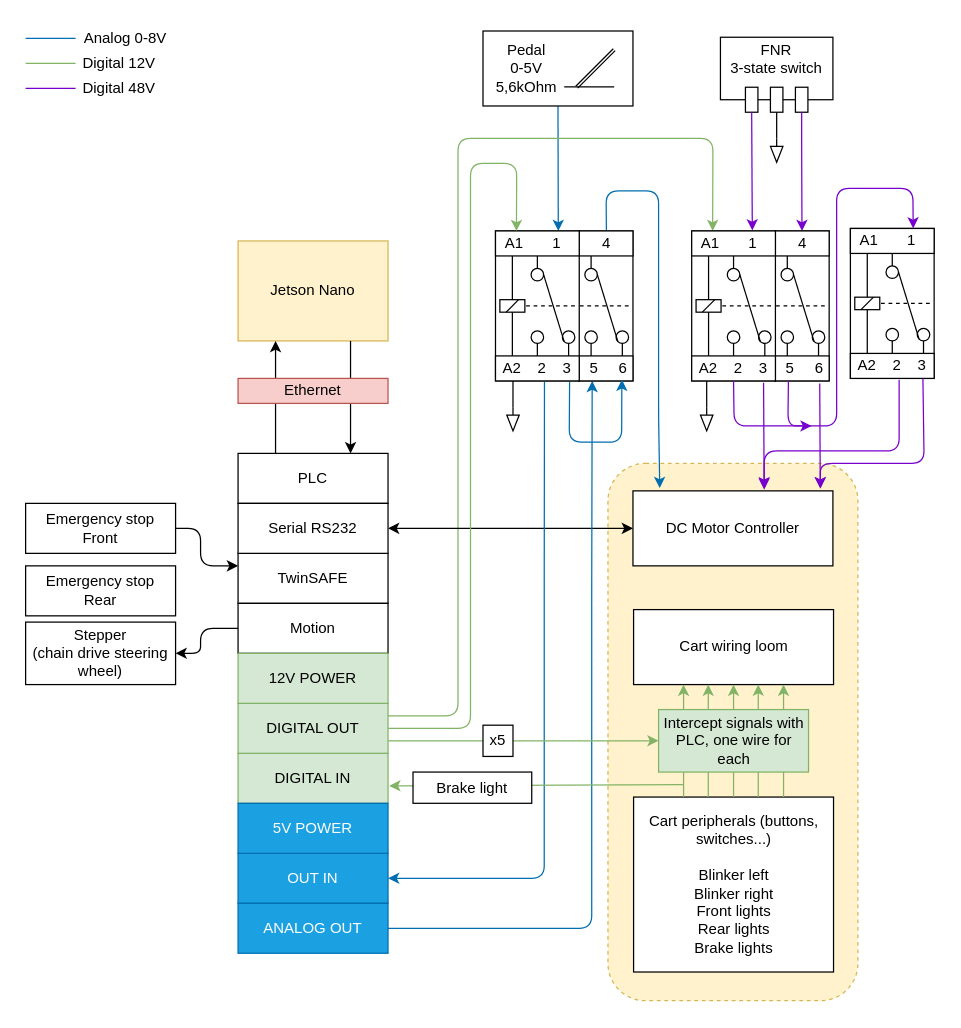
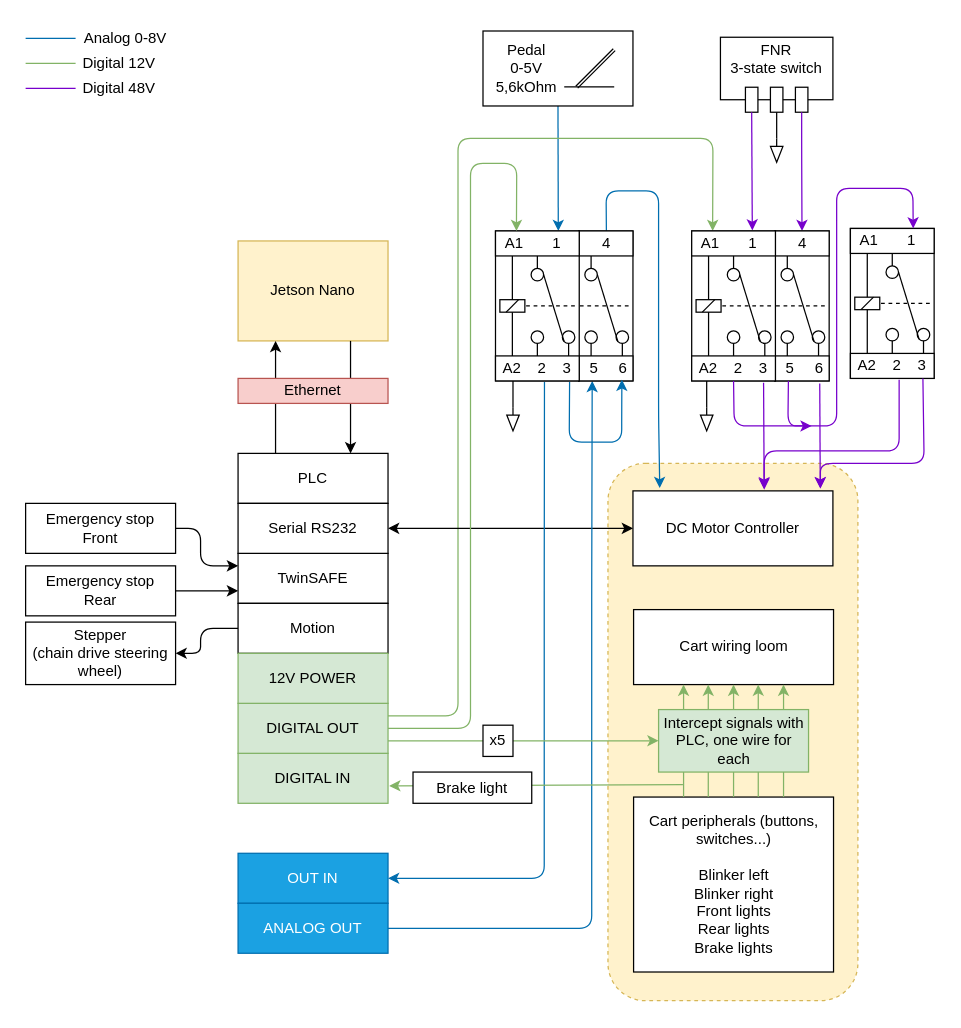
edge "Emergency stop Rear" -> "TwinSAFE": added
node "5V POWER": removed
